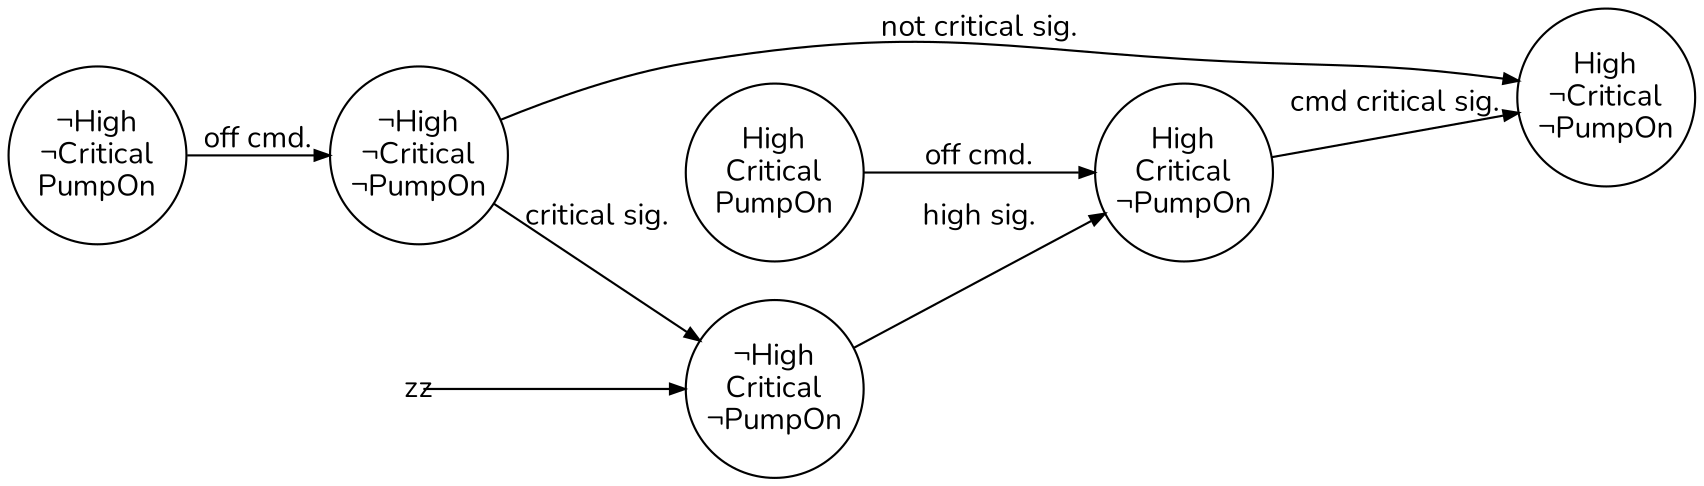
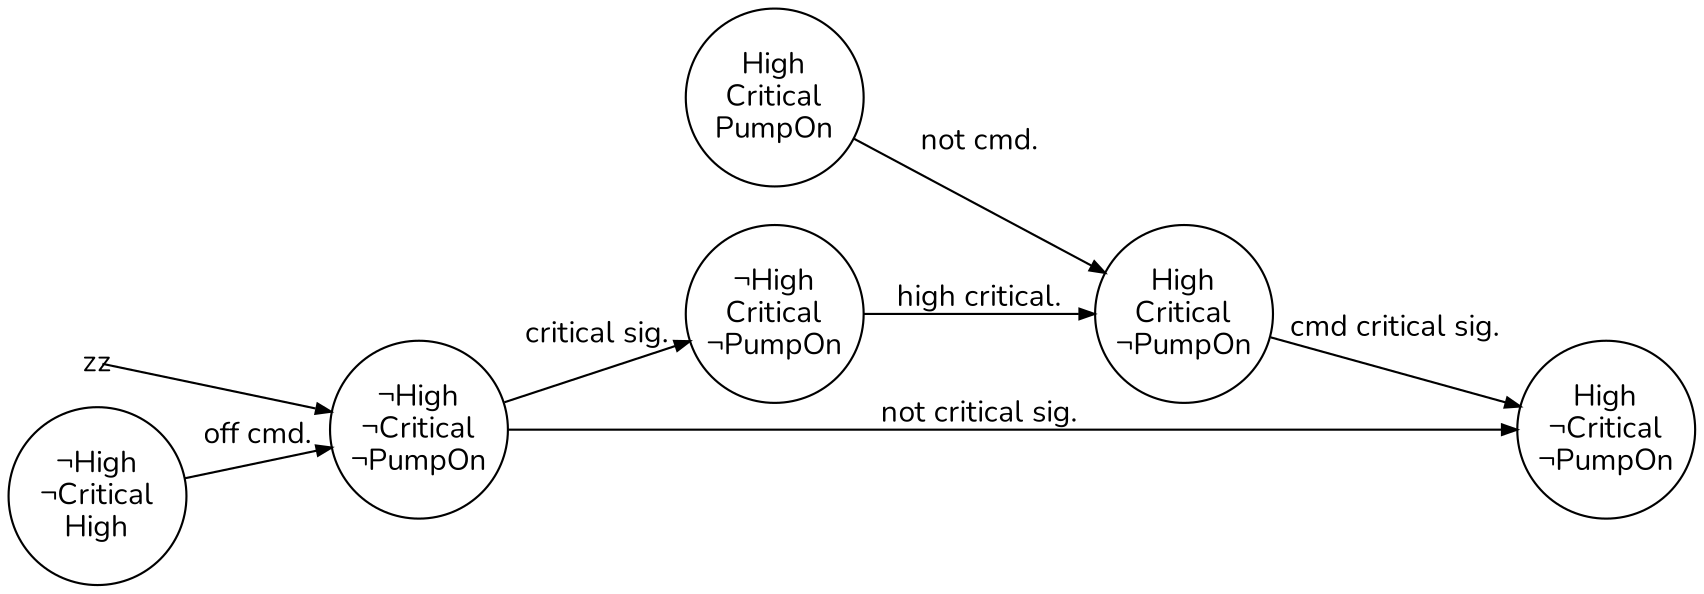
node "¬High ¬Critical PumpOn": label "¬High ¬Critical PumpOn" -> "¬High ¬Critical High"
edge "High Critical PumpOn" -> "High Critical ¬PumpOn": label "off cmd." -> "not cmd."
edge "¬High Critical ¬PumpOn" -> "High Critical ¬PumpOn": label "high sig." -> "high critical."
edge "zz" -> "¬High Critical ¬PumpOn": now "zz" -> "¬High ¬Critical ¬PumpOn"
